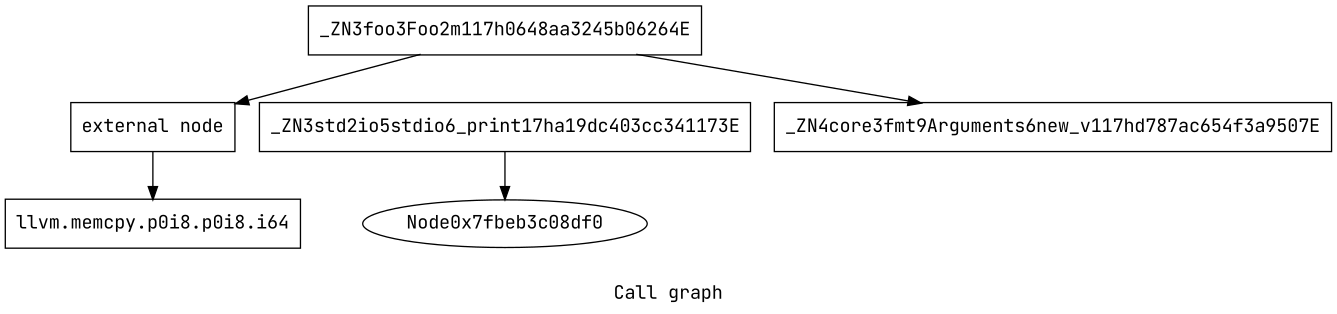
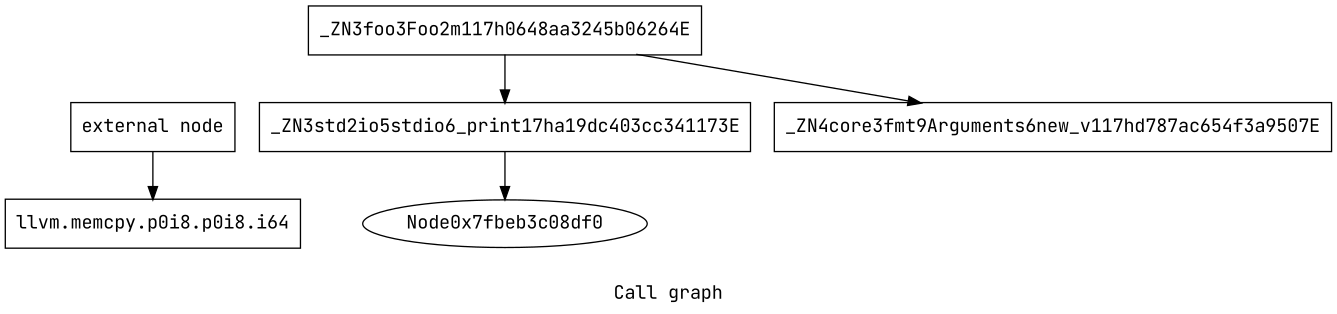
edge "_ZN3foo3Foo2m117h0648aa3245b06264E" -> "external node": now "_ZN3foo3Foo2m117h0648aa3245b06264E" -> "_ZN3std2io5stdio6_print17ha19dc403cc341173E"
